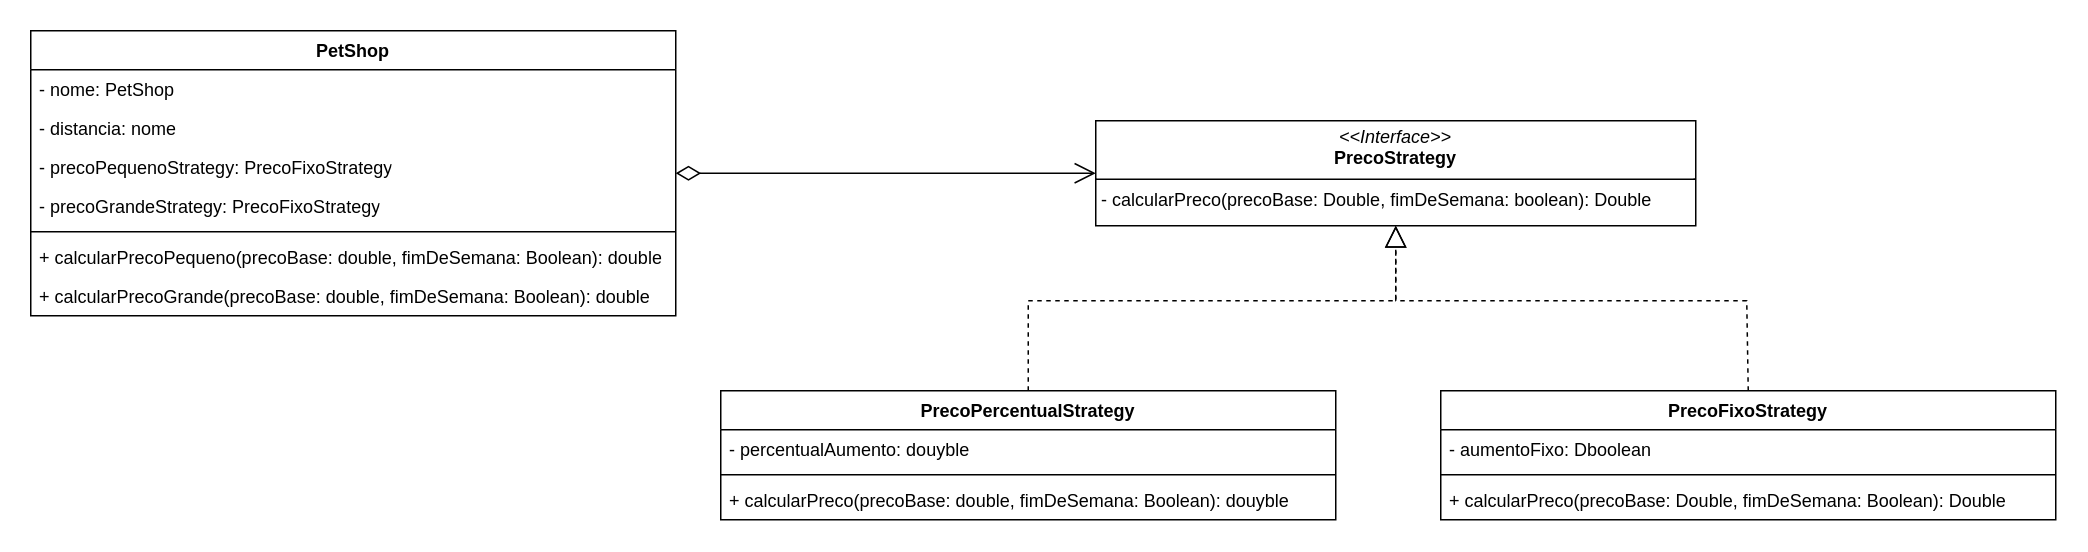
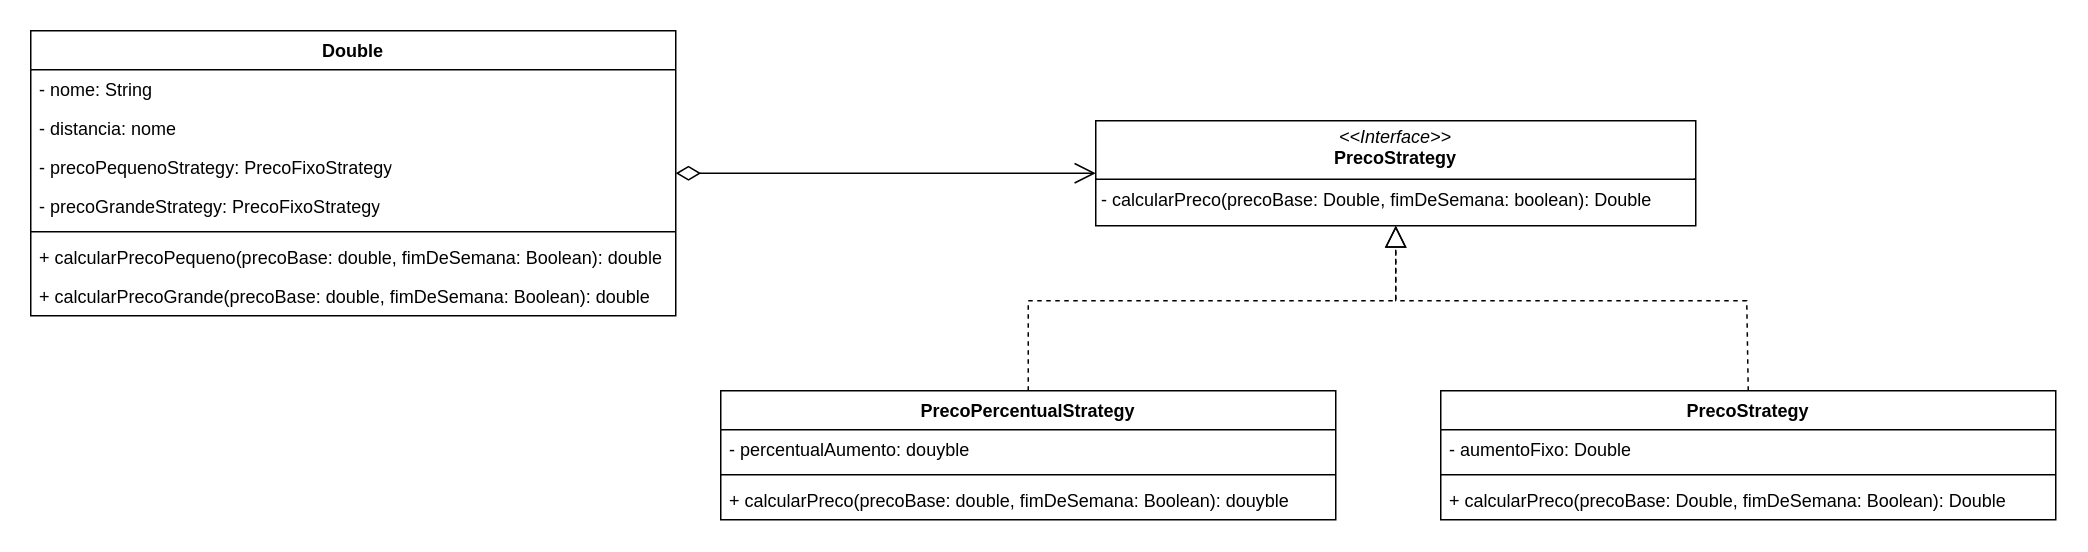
node "PetShop": label "PetShop" -> "Double"
node "- nome: PetShop": label "- nome: PetShop" -> "- nome: String"
node "PrecoFixoStrategy": label "PrecoFixoStrategy" -> "PrecoStrategy"
node "- aumentoFixo: Dboolean": label "- aumentoFixo: Dboolean" -> "- aumentoFixo: Double"
